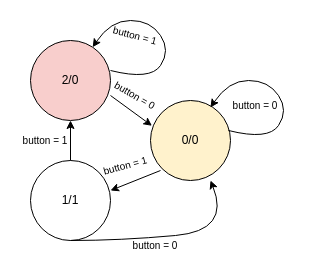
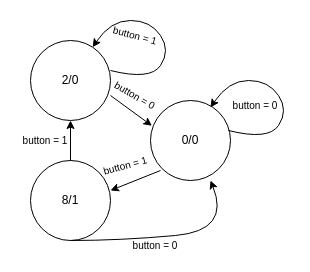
node "2/0": fillcolor #f8cecc -> #ffffff
node "0/0": fillcolor #fff2cc -> #ffffff
node "1/1": label "1/1" -> "8/1"
